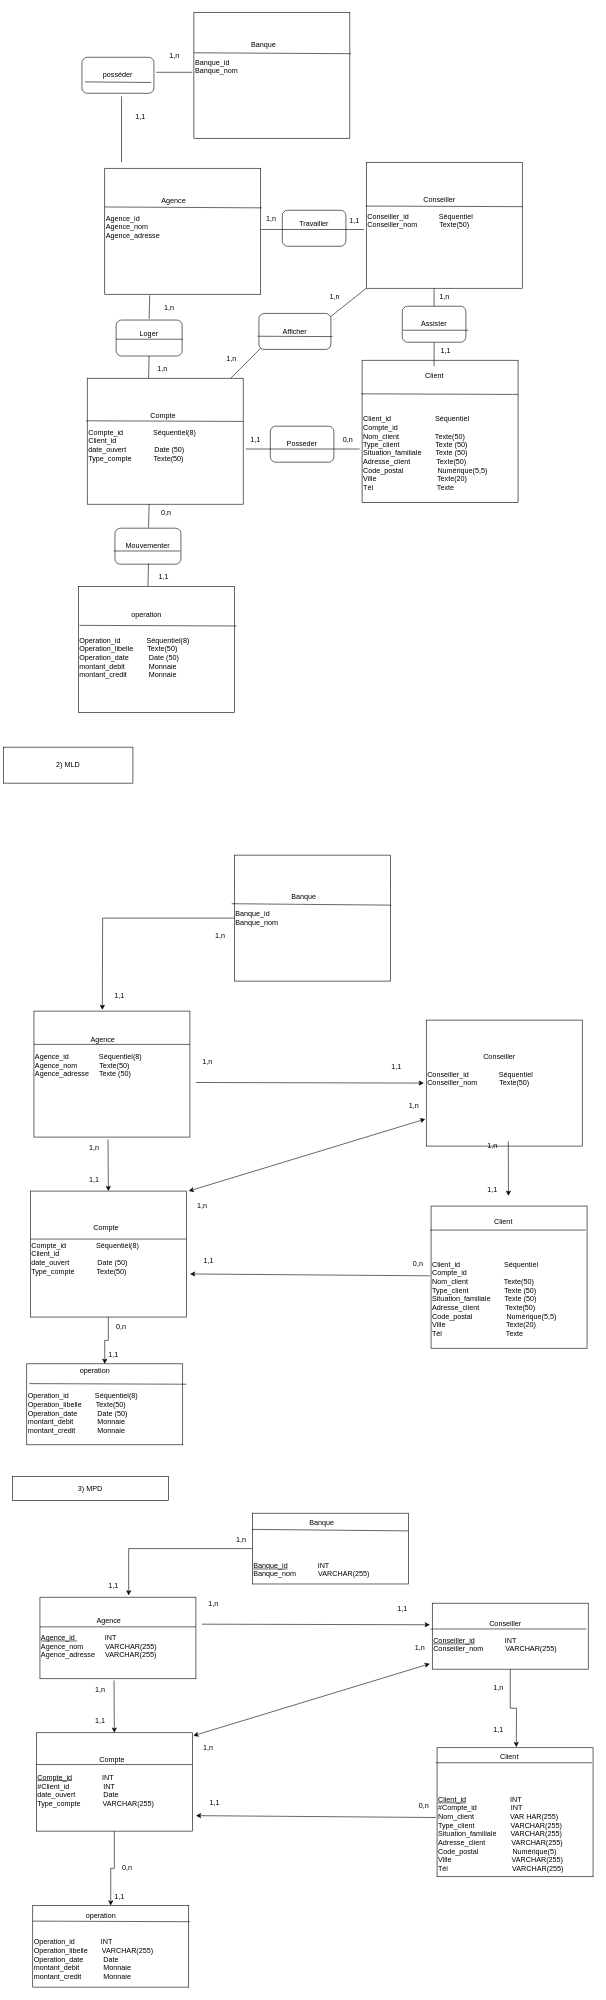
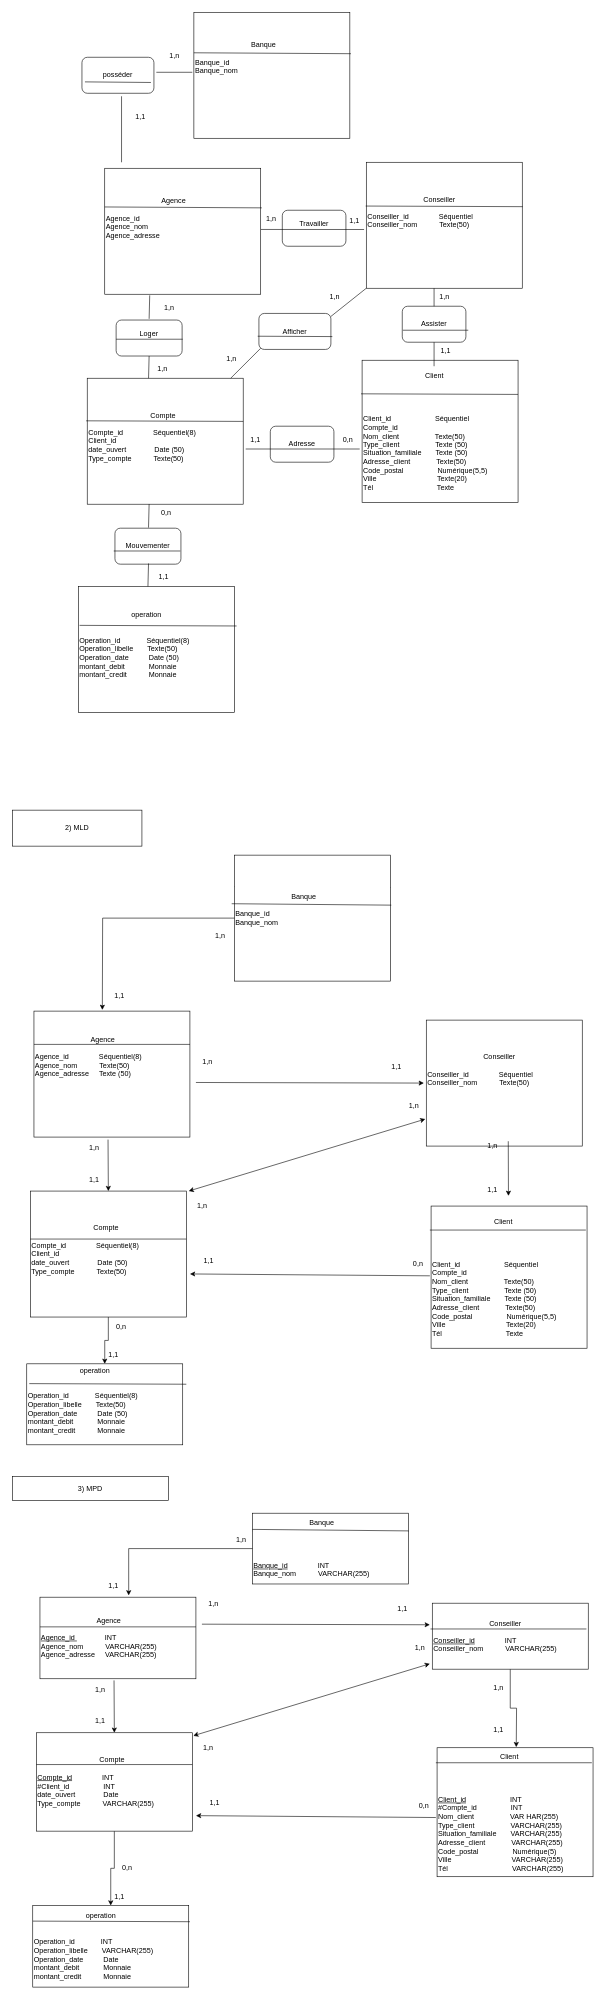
node "Posseder": label "Posseder" -> "Adresse"
node "2) MLD": moved (68, 765) -> (77, 828)
